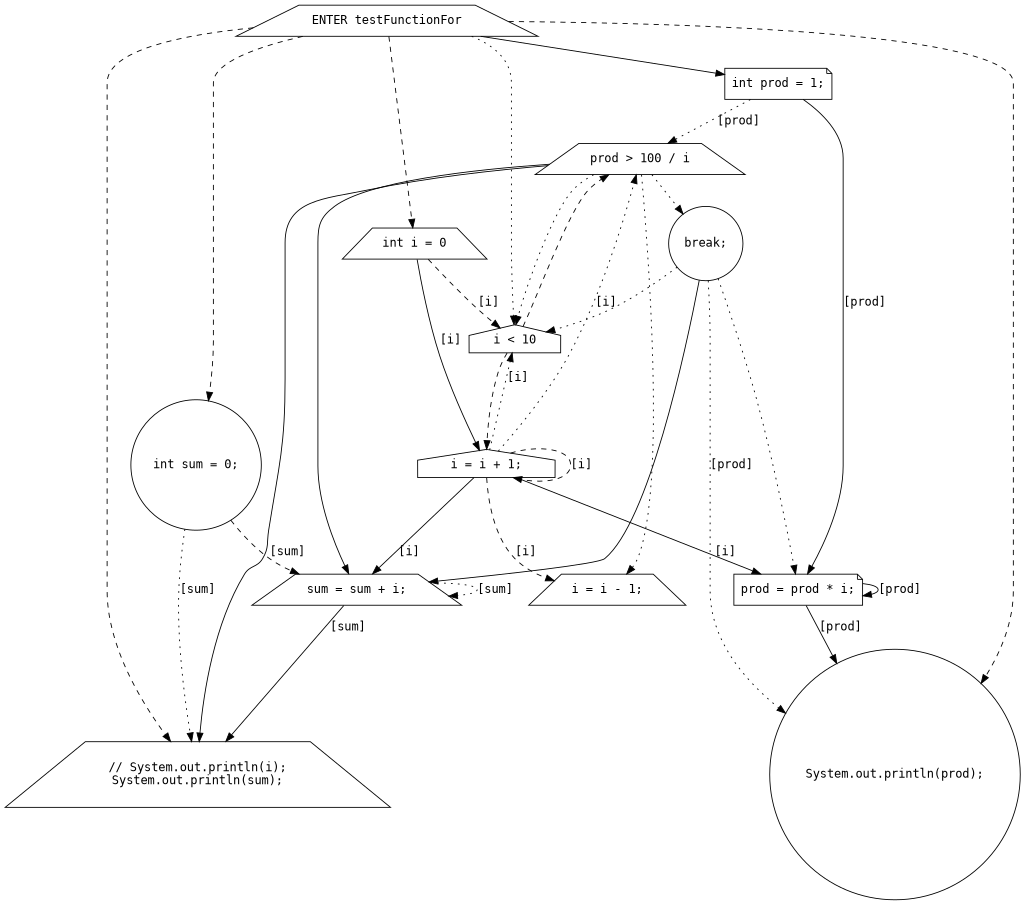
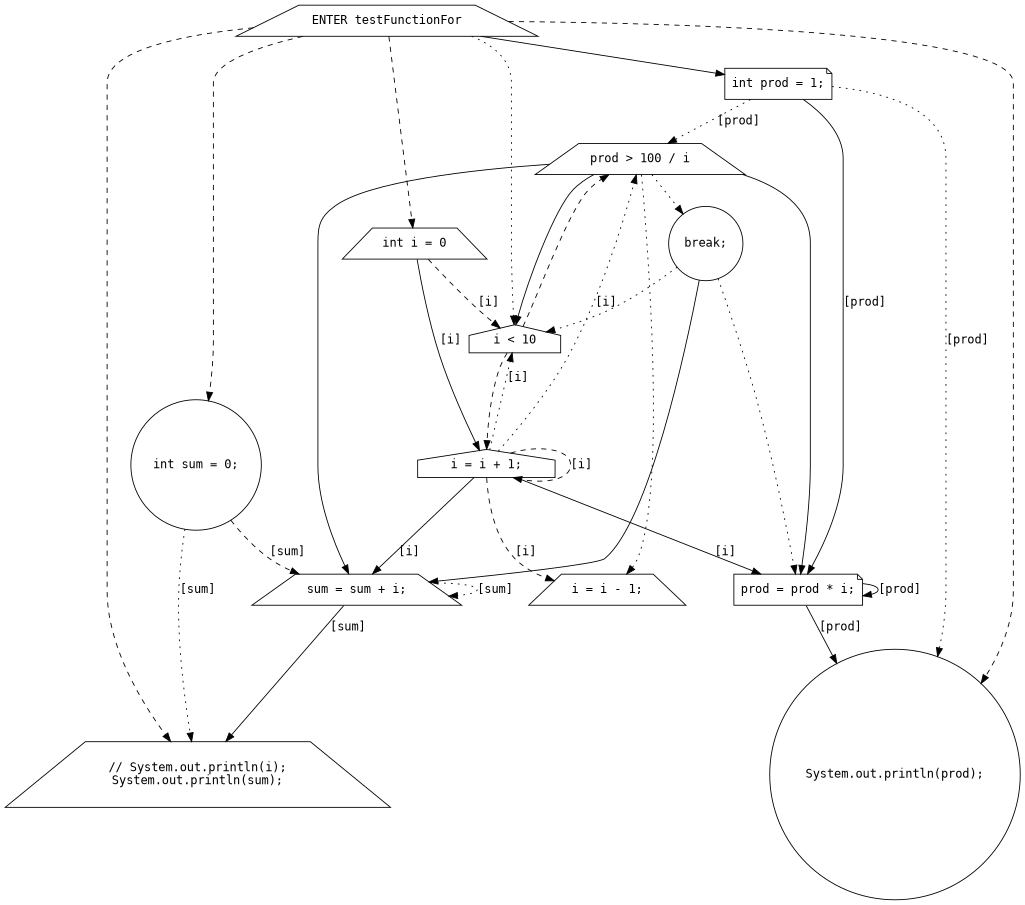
edge "prod > 100 / i" -> "i < 10": style dotted -> solid
edge "prod > 100 / i" -> "// System.out.println(i); System.out.println(sum);": now "prod > 100 / i" -> "prod = prod * i;"
edge "break;" -> "System.out.println(prod);": now "int prod = 1;" -> "System.out.println(prod);"
